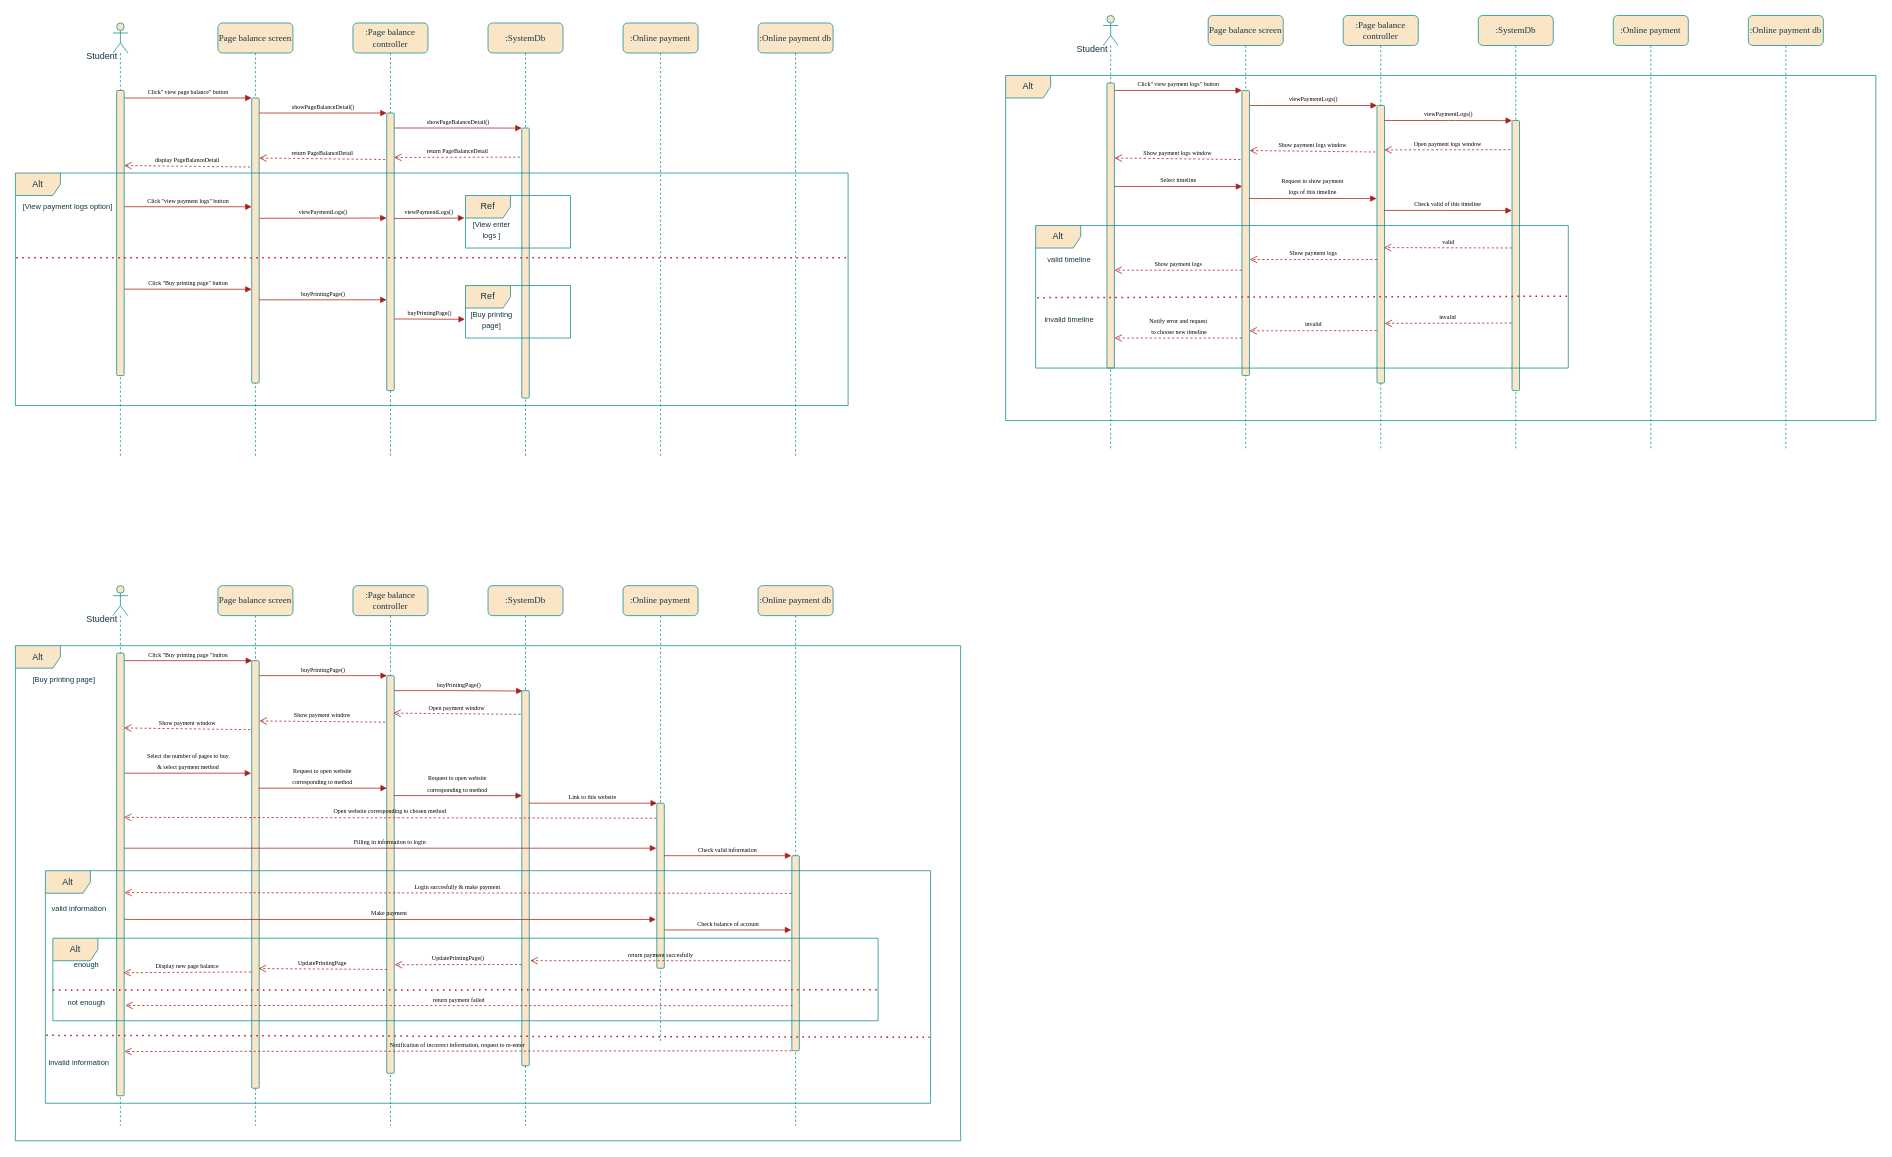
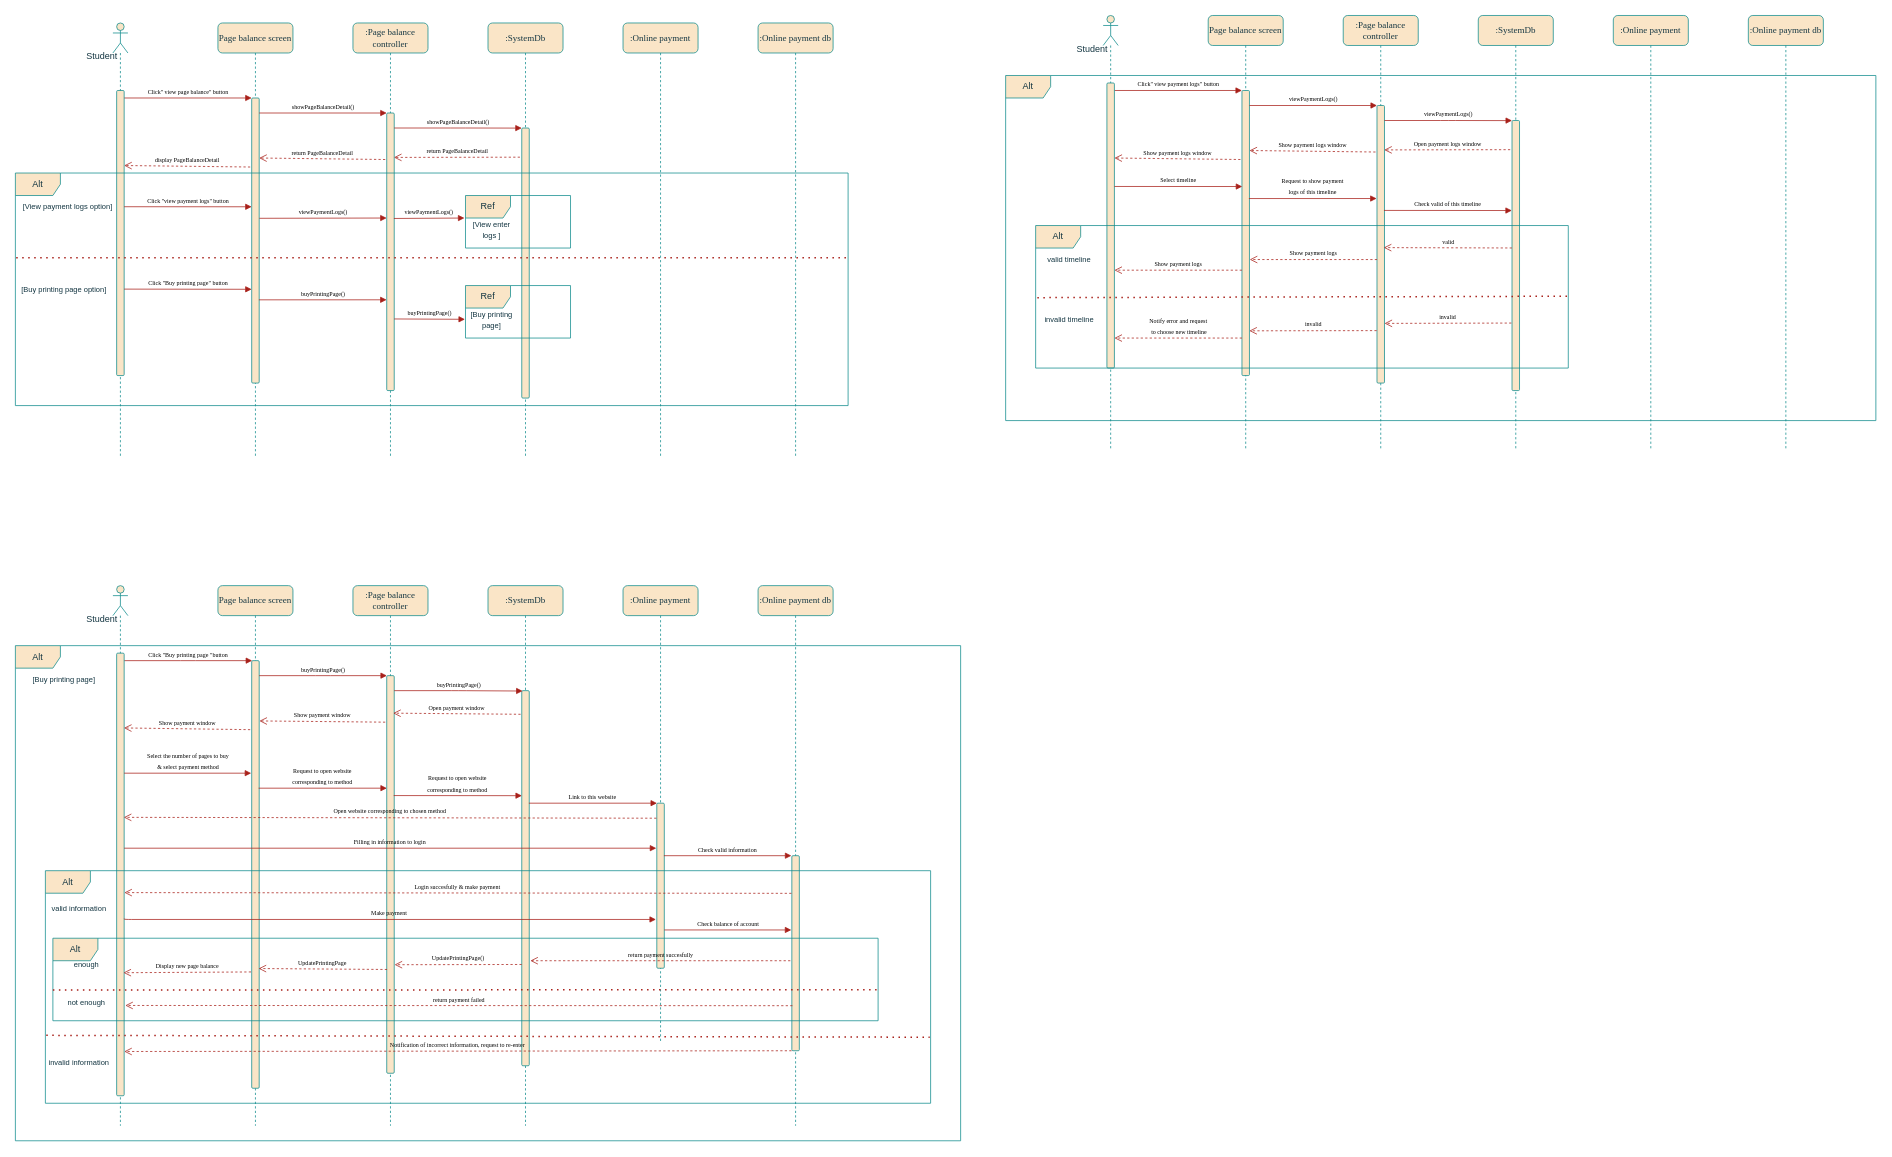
node "[Buy printing page option]": added
